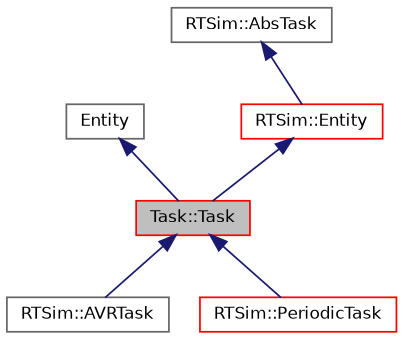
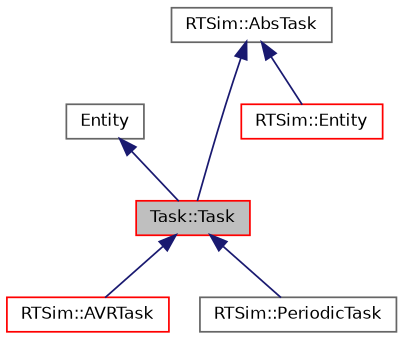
edge "Task::Task" -> "RTSim::Entity": now "Task::Task" -> "RTSim::AbsTask"
node "RTSim::AVRTask": color gray40 -> red
node "RTSim::PeriodicTask": color red -> gray40
